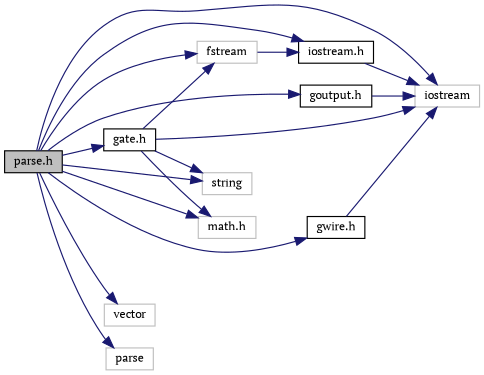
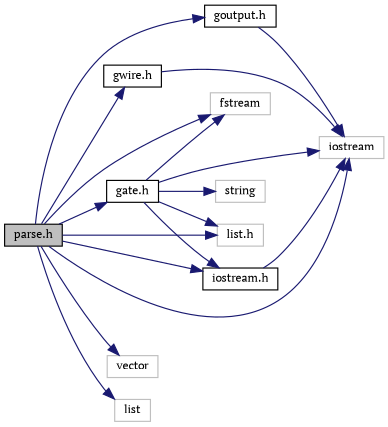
edge "fstream" -> "iostream.h": now "gate.h" -> "iostream.h"
edge "parse.h" -> "string": removed
node "math.h": label "math.h" -> "list.h"
node "parse": label "parse" -> "list"
